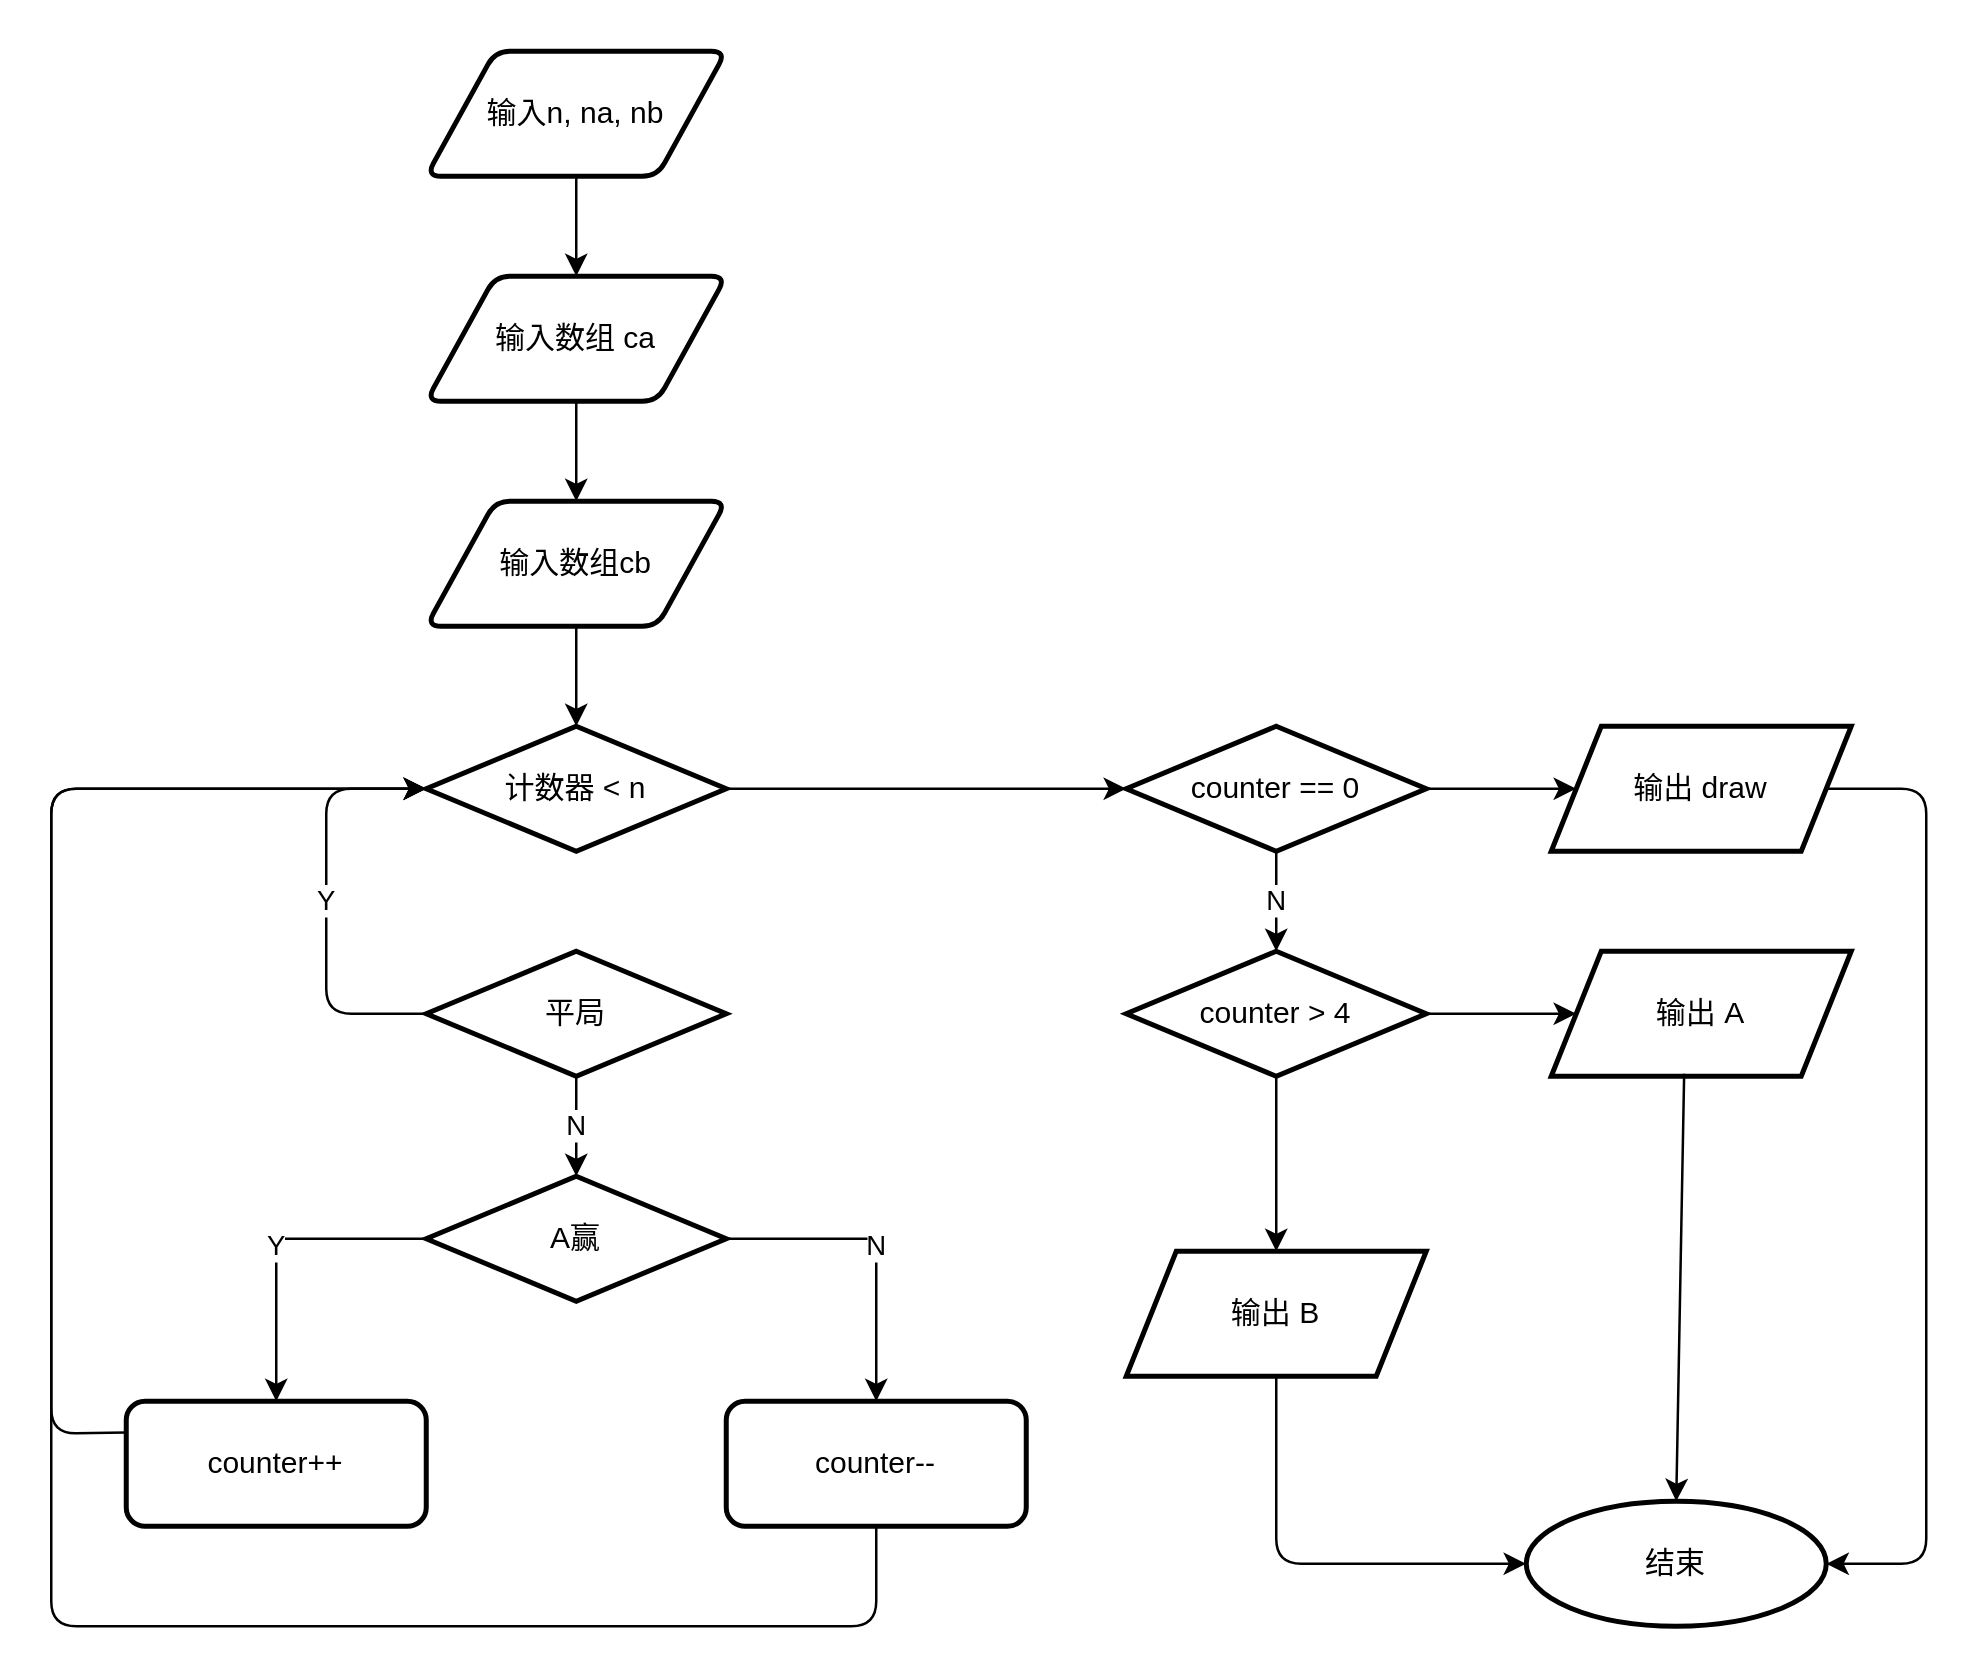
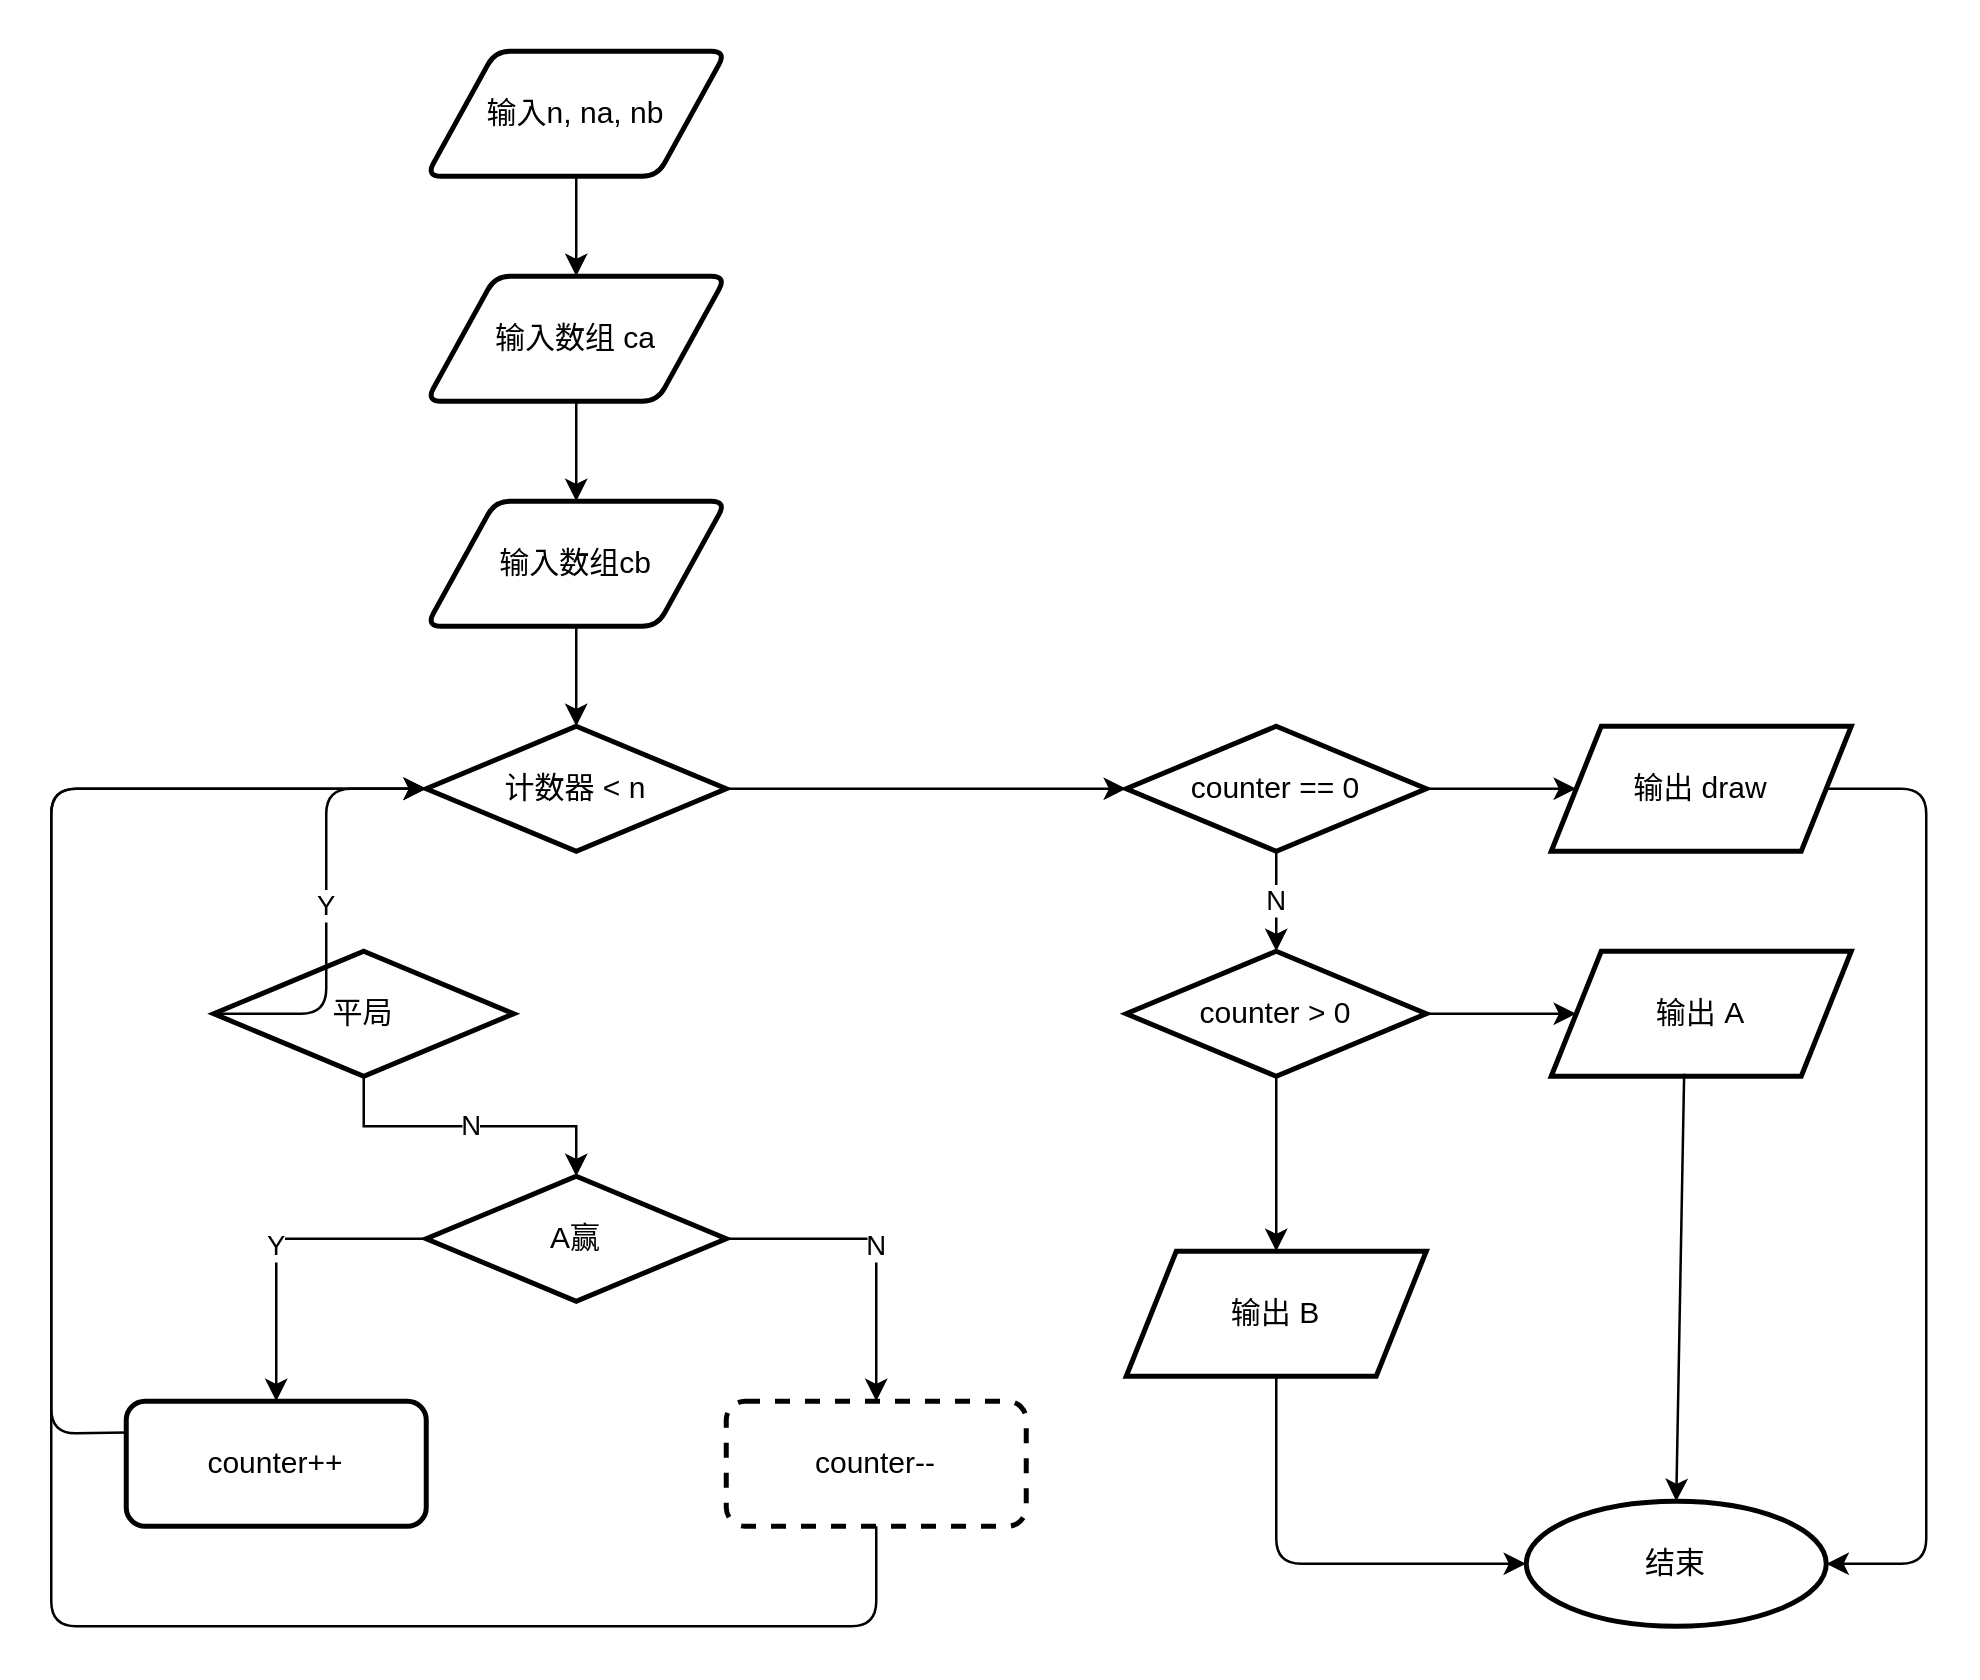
node "平局": moved (576, 1014) -> (364, 1014)
node "counter > 4": label "counter > 4" -> "counter > 0"
node "counter--": style solid -> dashed
